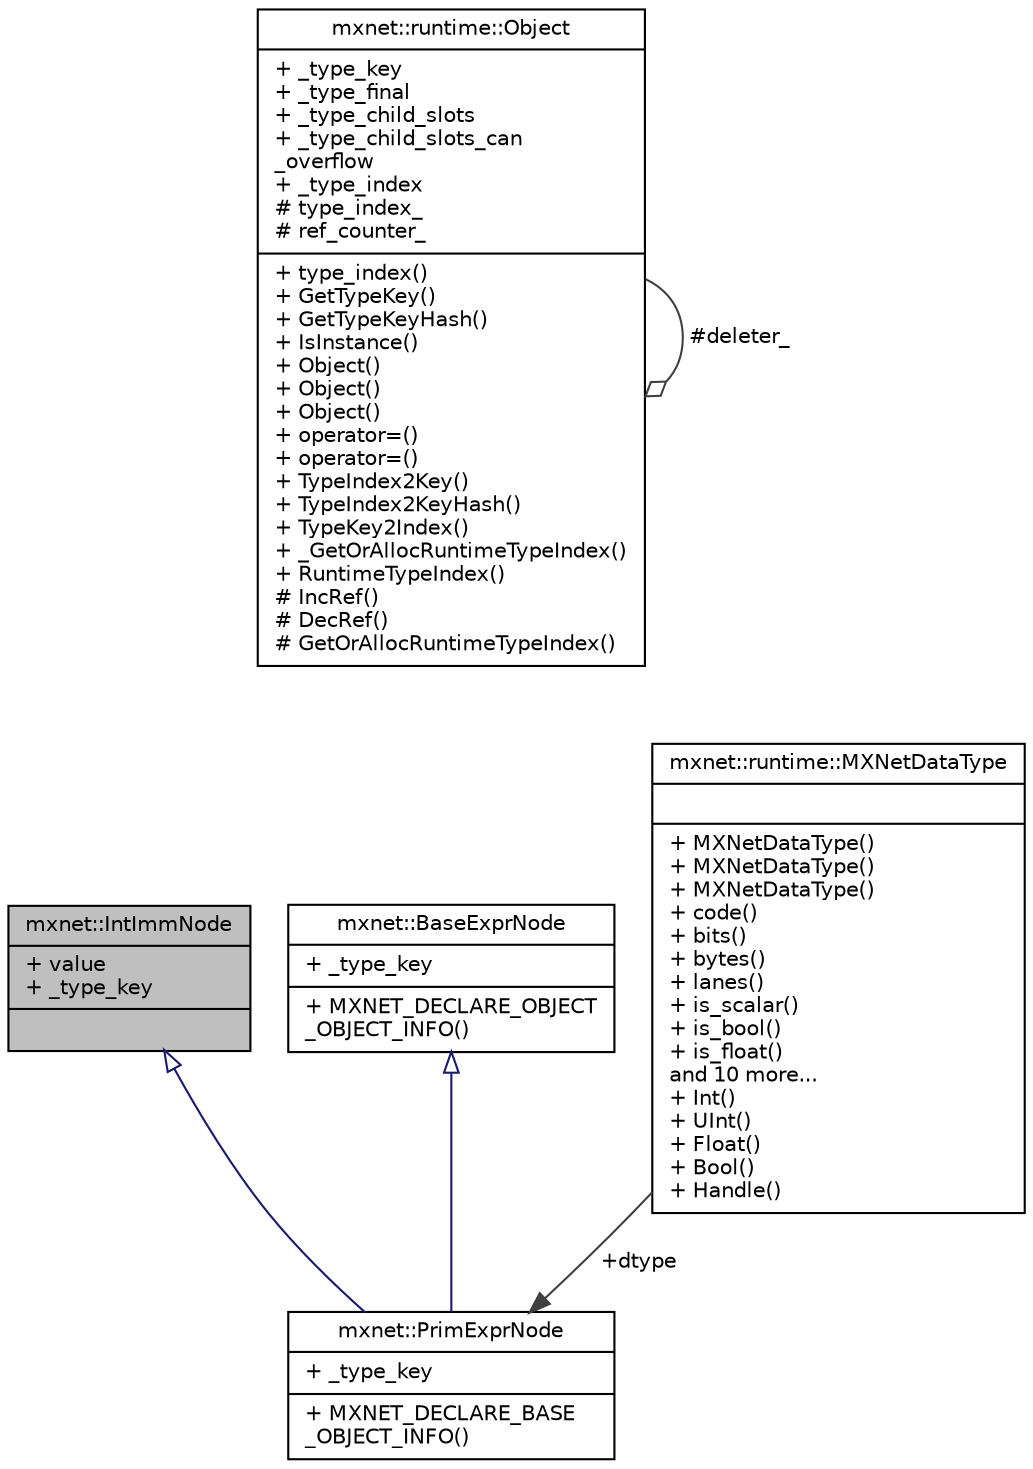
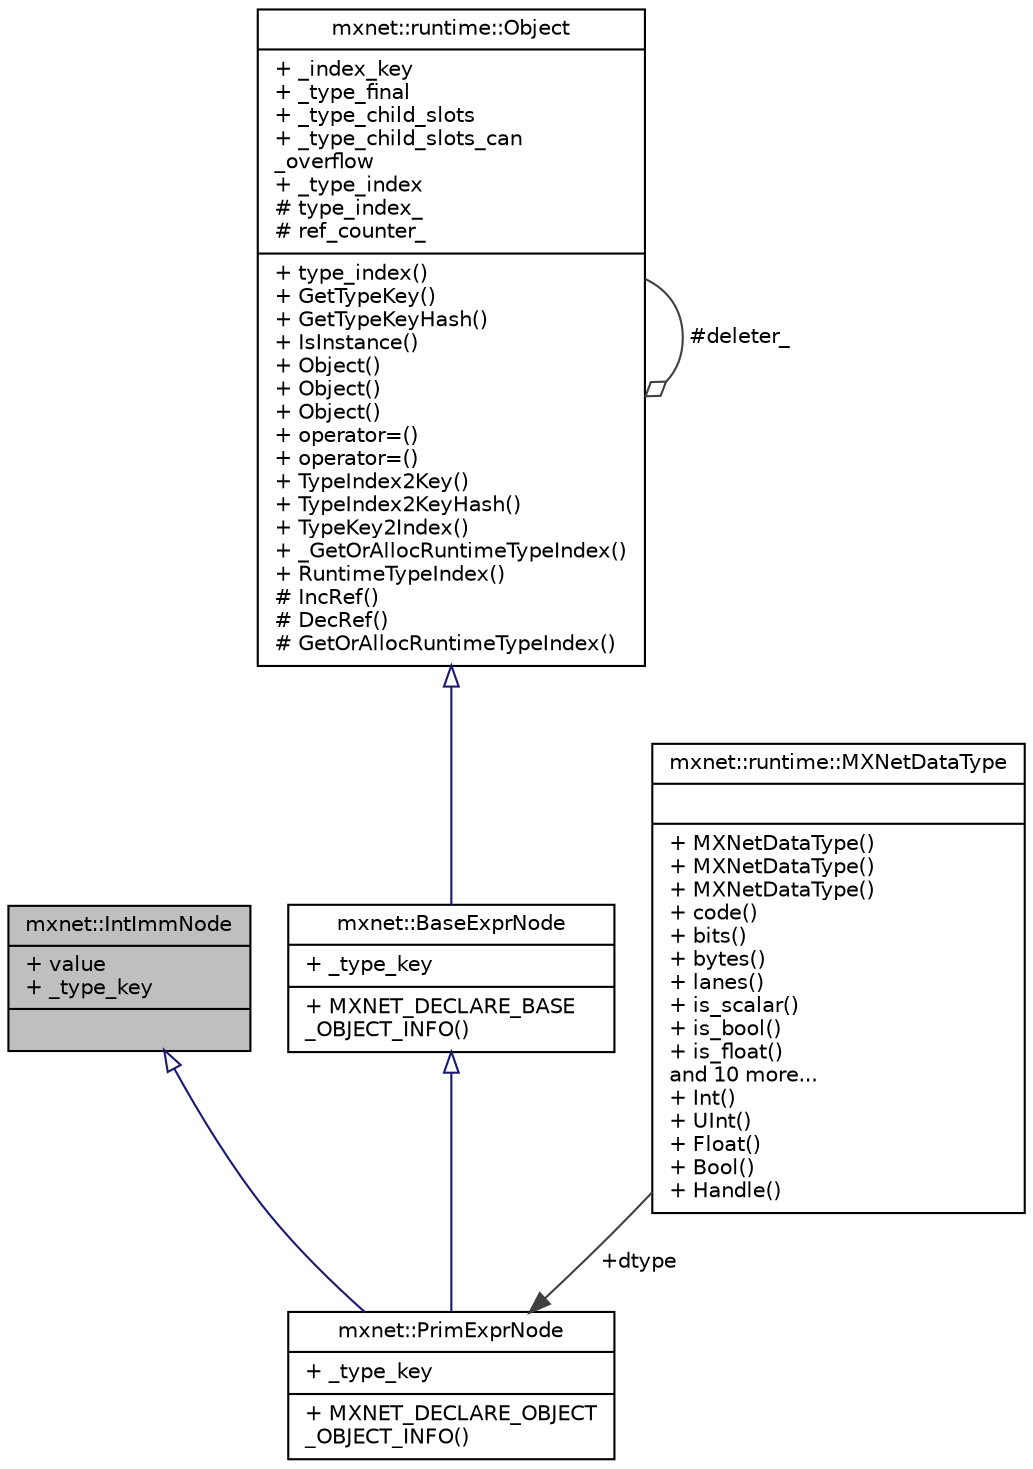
node "mxnet::runtime::Object": text "+ _type_key" -> "+ _index_key"
edge "mxnet::BaseExprNode" -> "mxnet::runtime::Object": added
node "mxnet::BaseExprNode": text "+ MXNET_DECLARE_OBJECT" -> "+ MXNET_DECLARE_BASE"
node "mxnet::PrimExprNode": text "+ MXNET_DECLARE_BASE" -> "+ MXNET_DECLARE_OBJECT"
